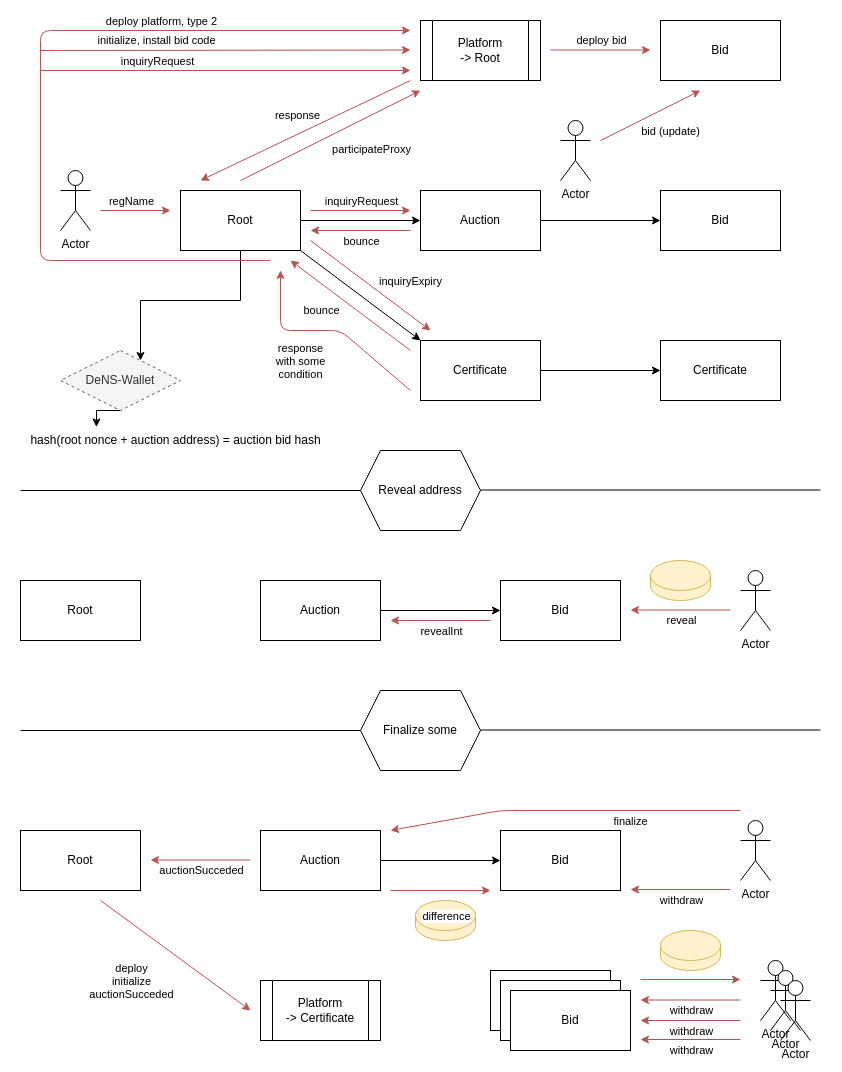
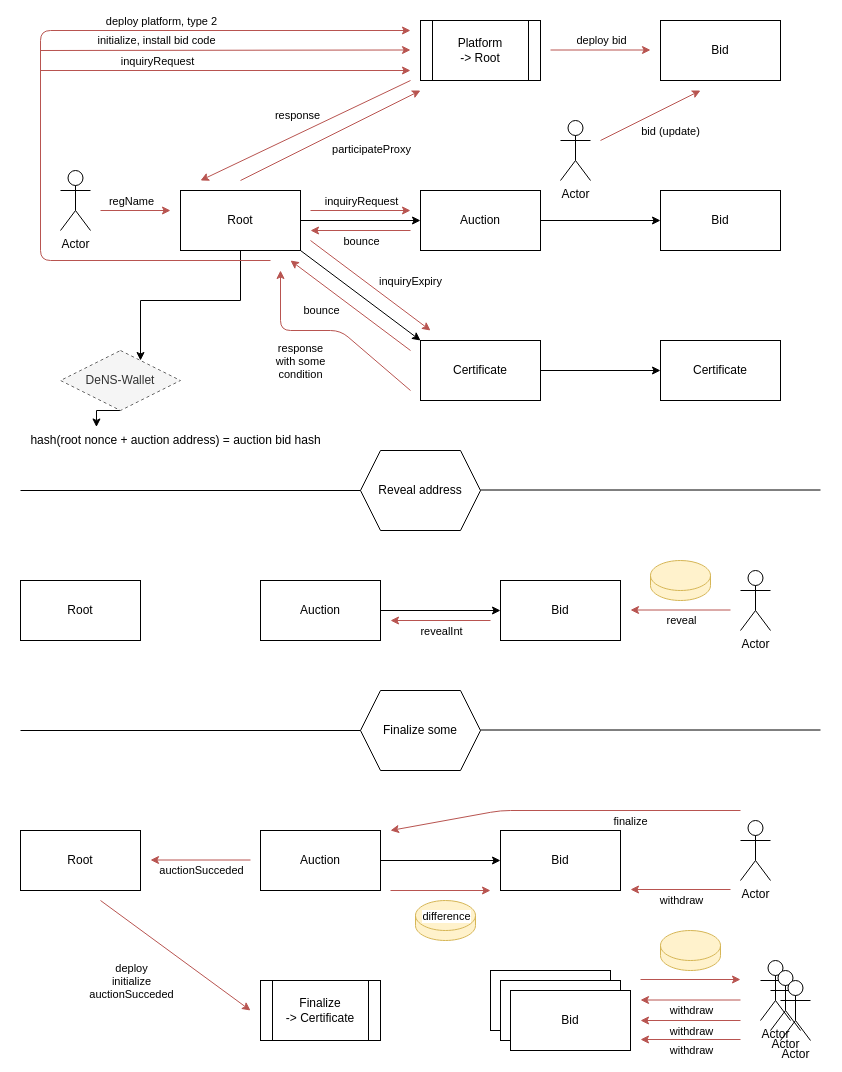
node "Platform -> Certificate": label "Platform -> Certificate" -> "Finalize -> Certificate"
